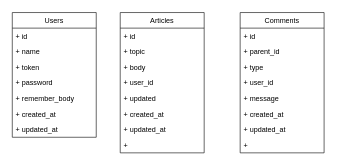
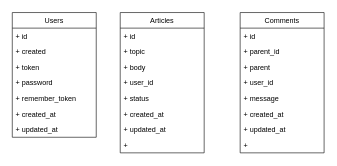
node "+ name": label "+ name" -> "+ created"
node "+ type": label "+ type" -> "+ parent"
node "+ remember_body": label "+ remember_body" -> "+ remember_token"
node "+ updated": label "+ updated" -> "+ status"
